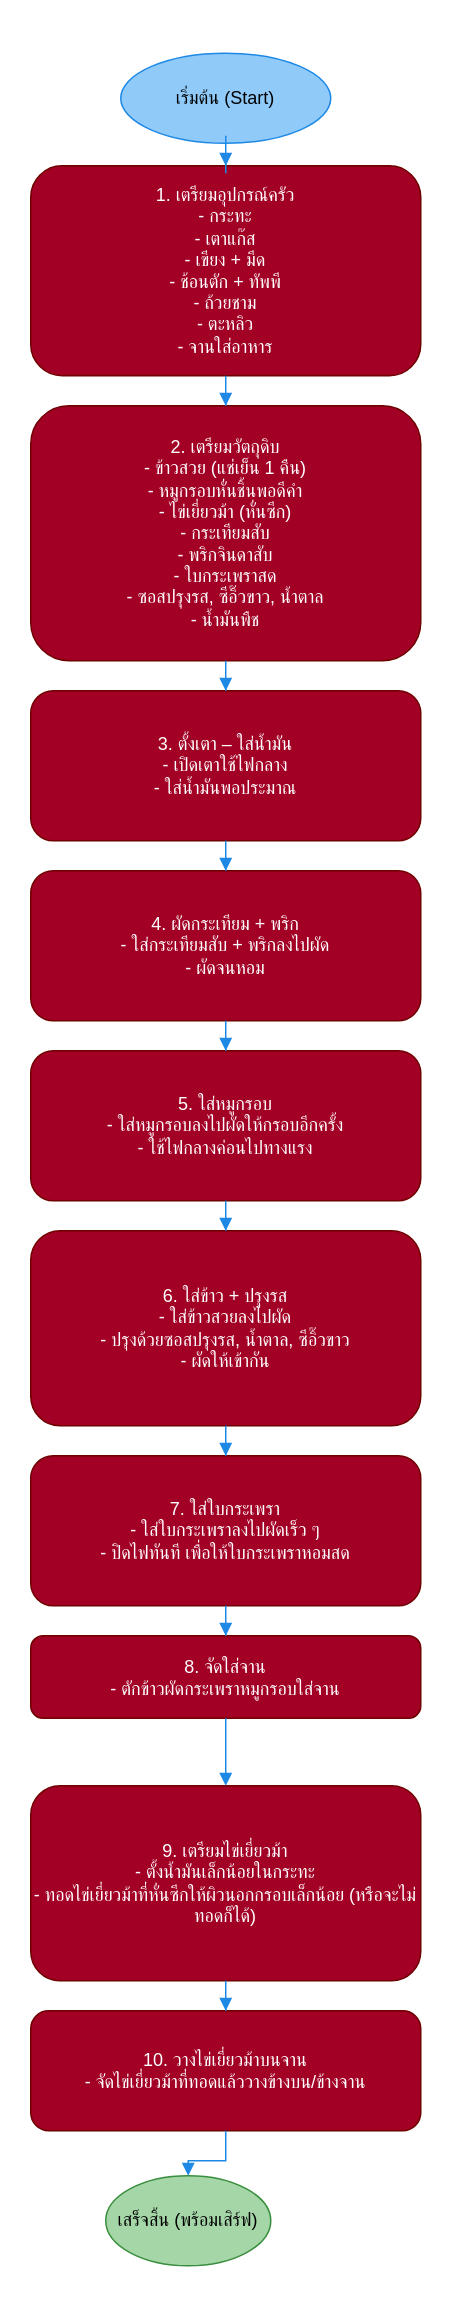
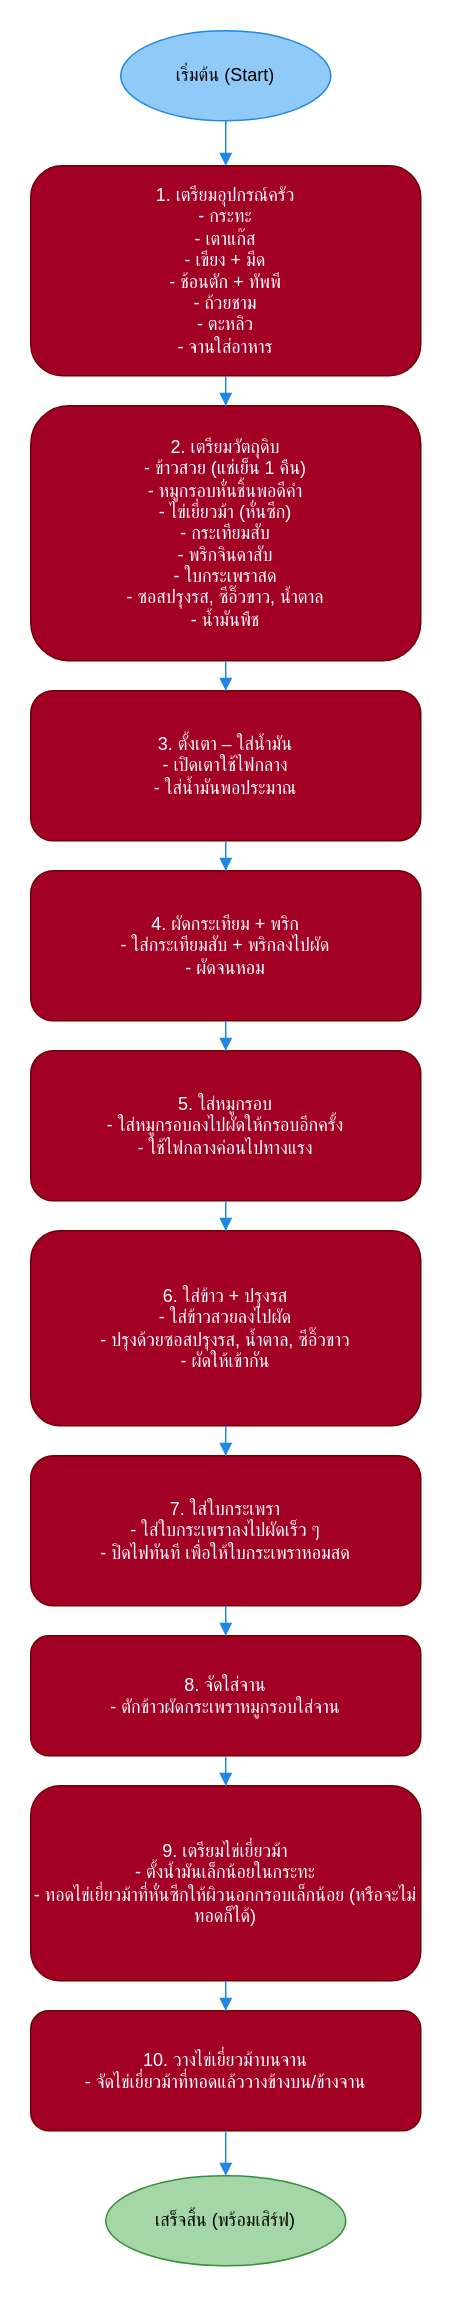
node "เริ่มต้น (Start)": moved (226, 98) -> (226, 76)
node "8. จัดใส่จาน - ตักข้าวผัดกระเพราหมูกรอบใส่จาน": size 390x83 -> 390x120
node "เสร็จสิ้น (พร้อมเสิร์ฟ)": size 165x90 -> 240x90
